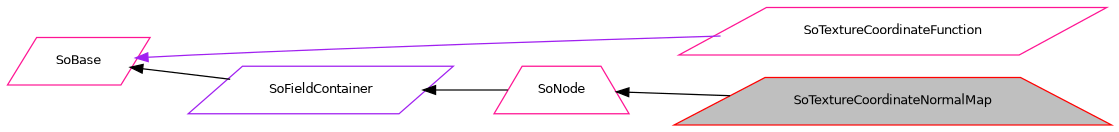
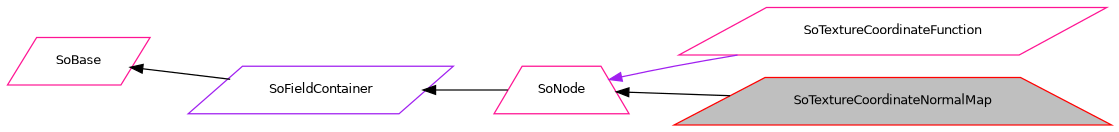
edge "SoTextureCoordinateFunction" -> "SoBase": now "SoTextureCoordinateFunction" -> "SoNode"
